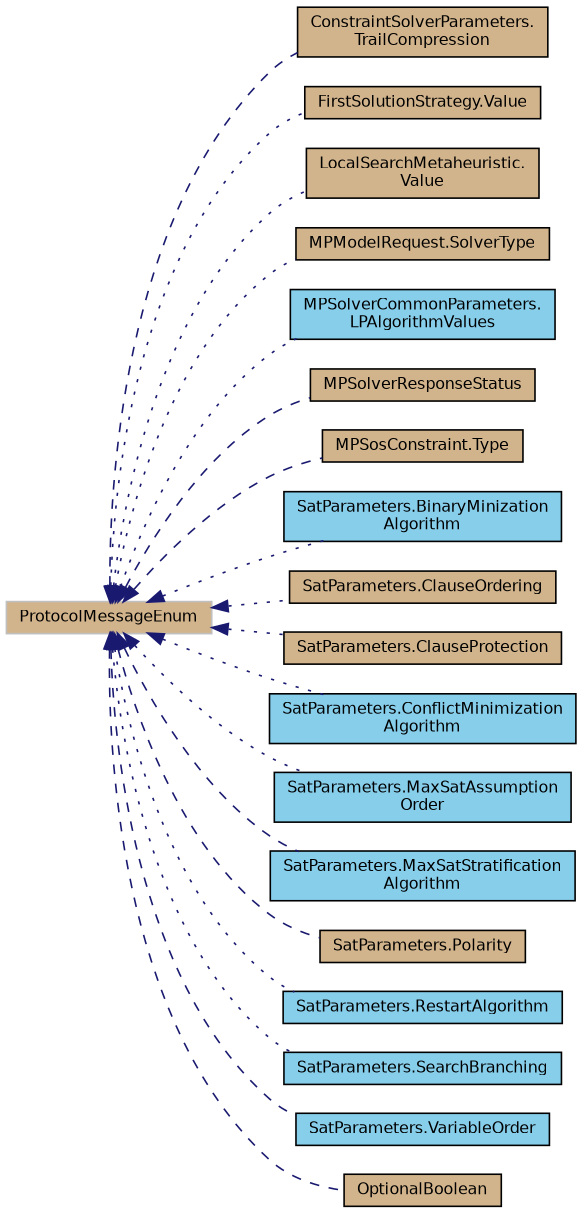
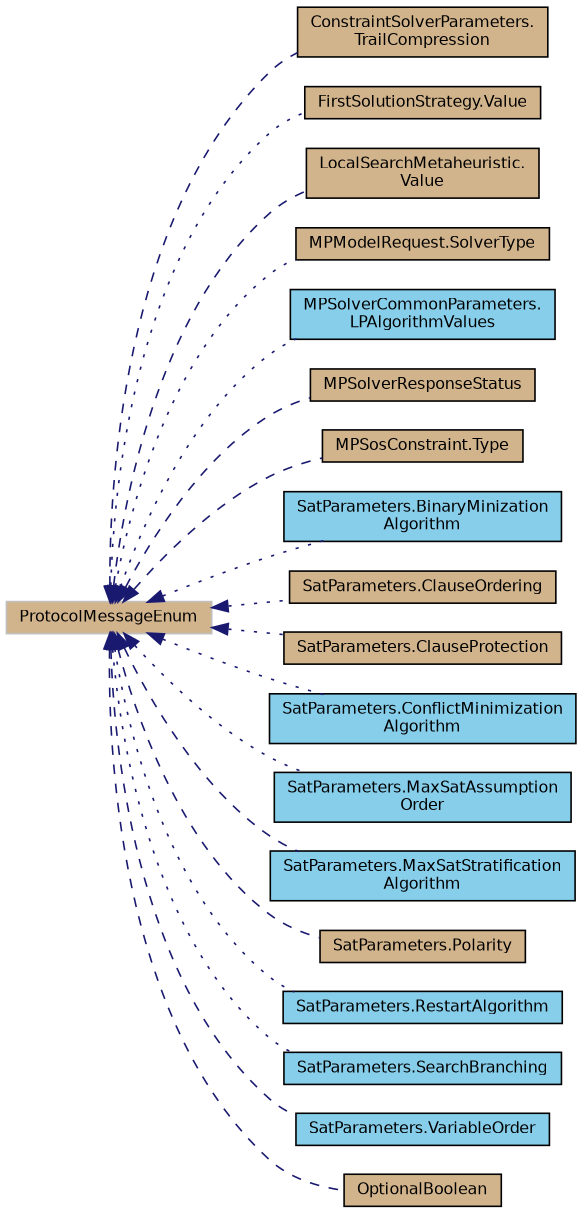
edge "LocalSearchMetaheuristic. Value" -> "ProtocolMessageEnum": style dotted -> dashed
